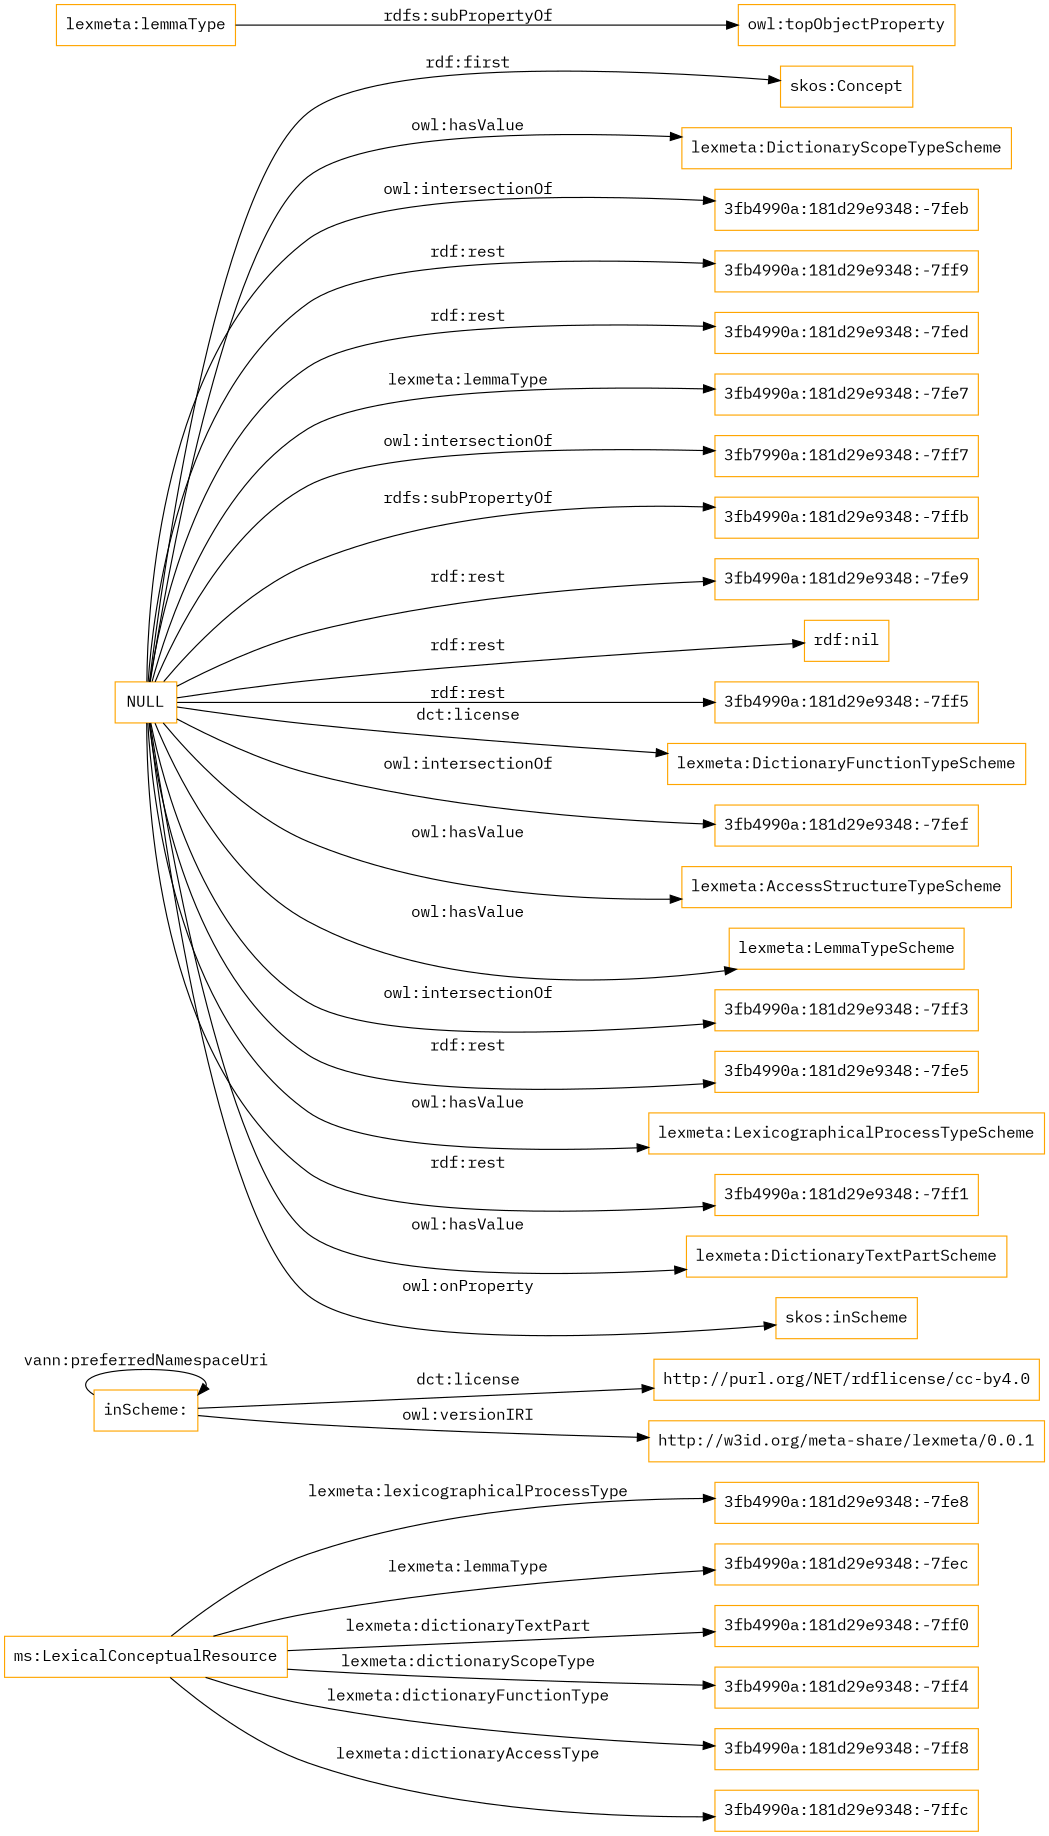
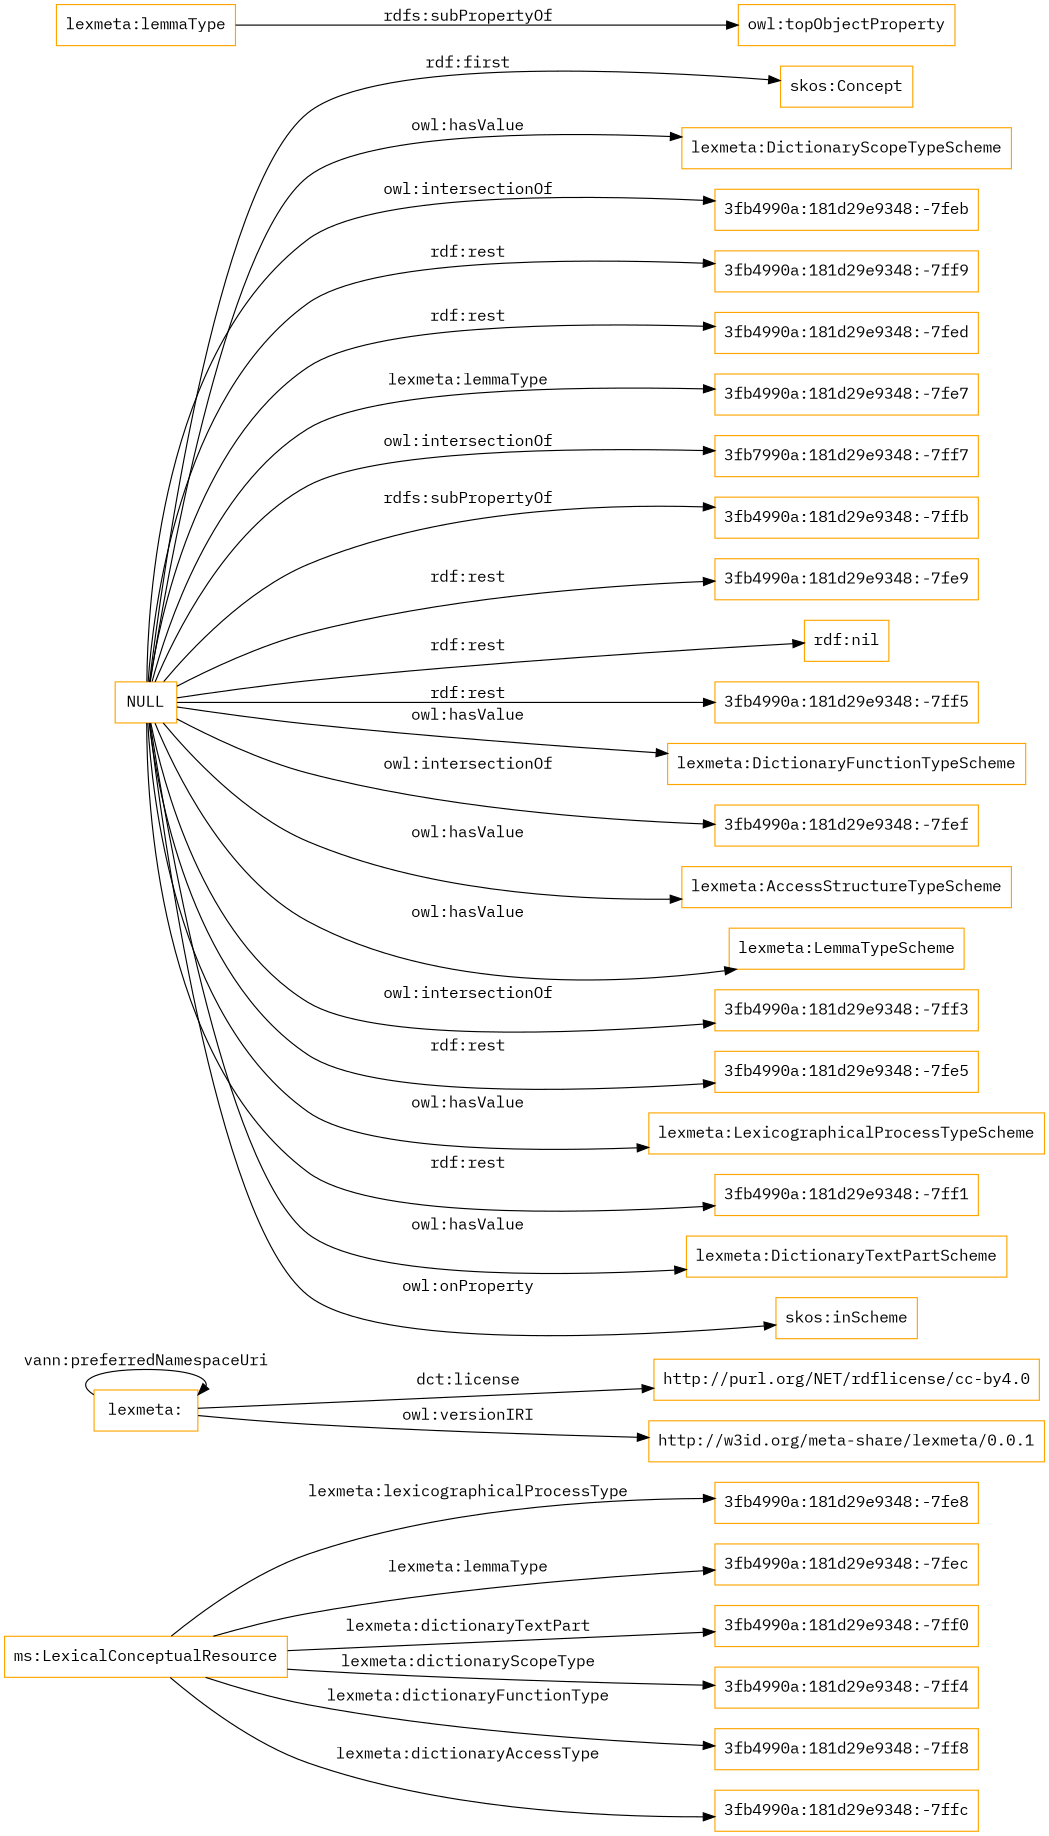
edge "NULL" -> "lexmeta:DictionaryFunctionTypeScheme": label "dct:license" -> "owl:hasValue"
node "inScheme:": label "inScheme:" -> "lexmeta:"
